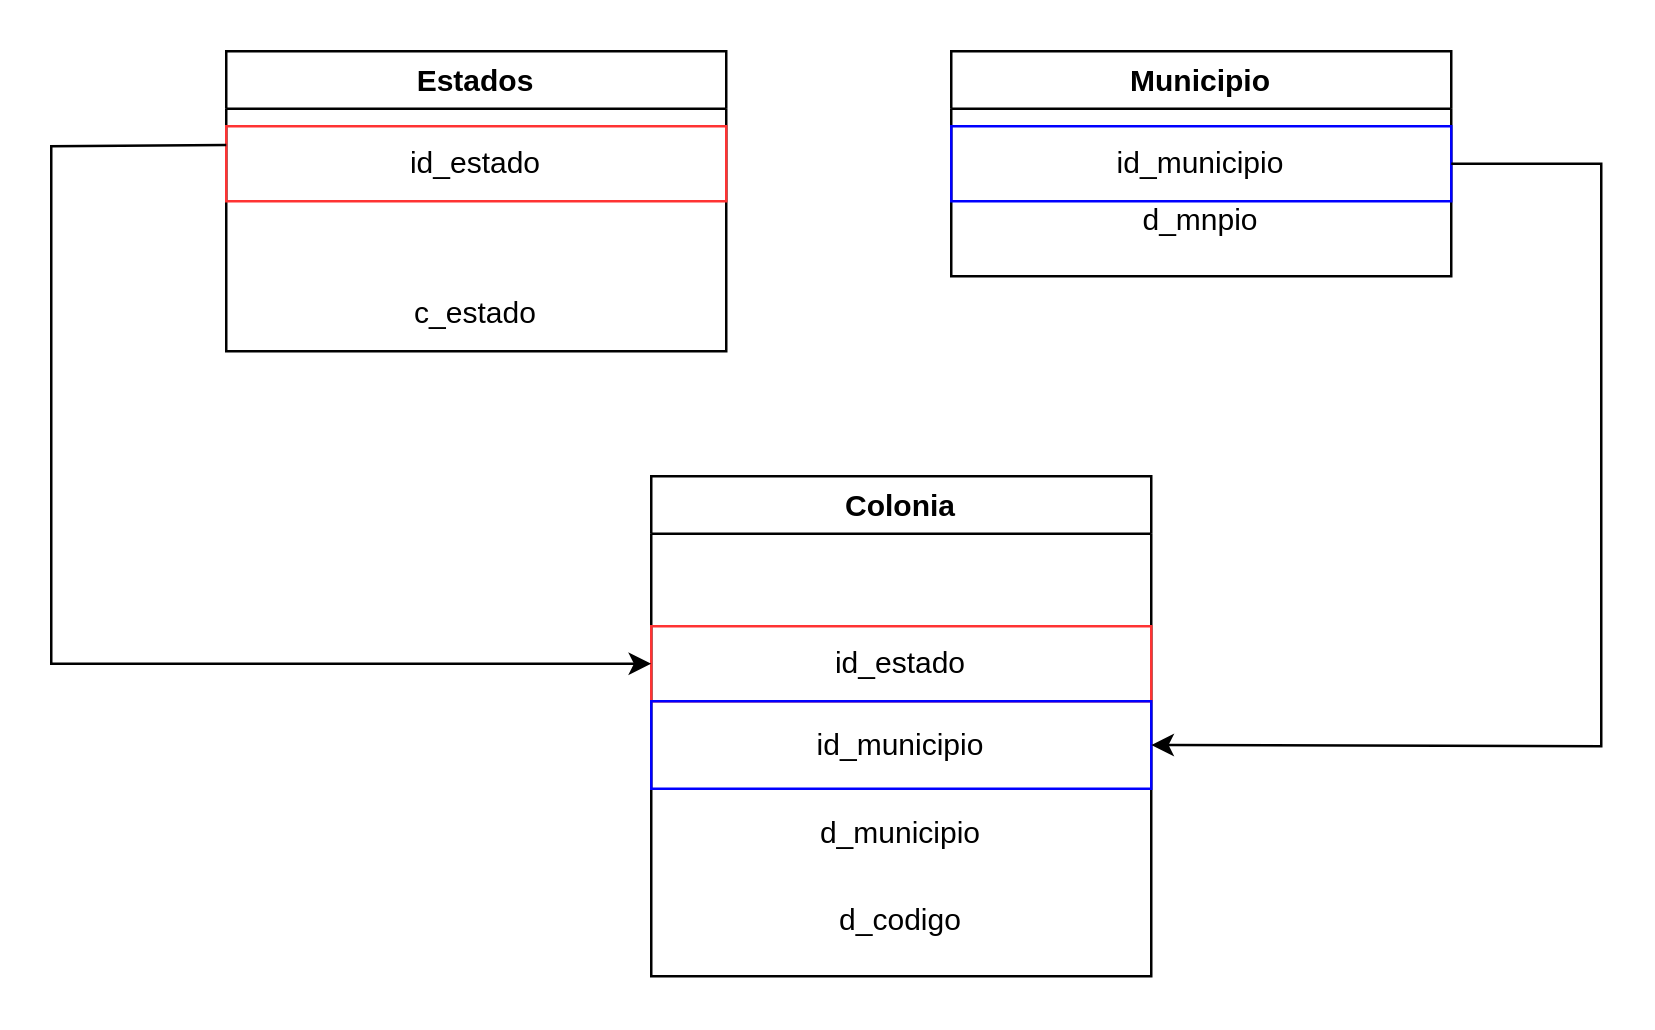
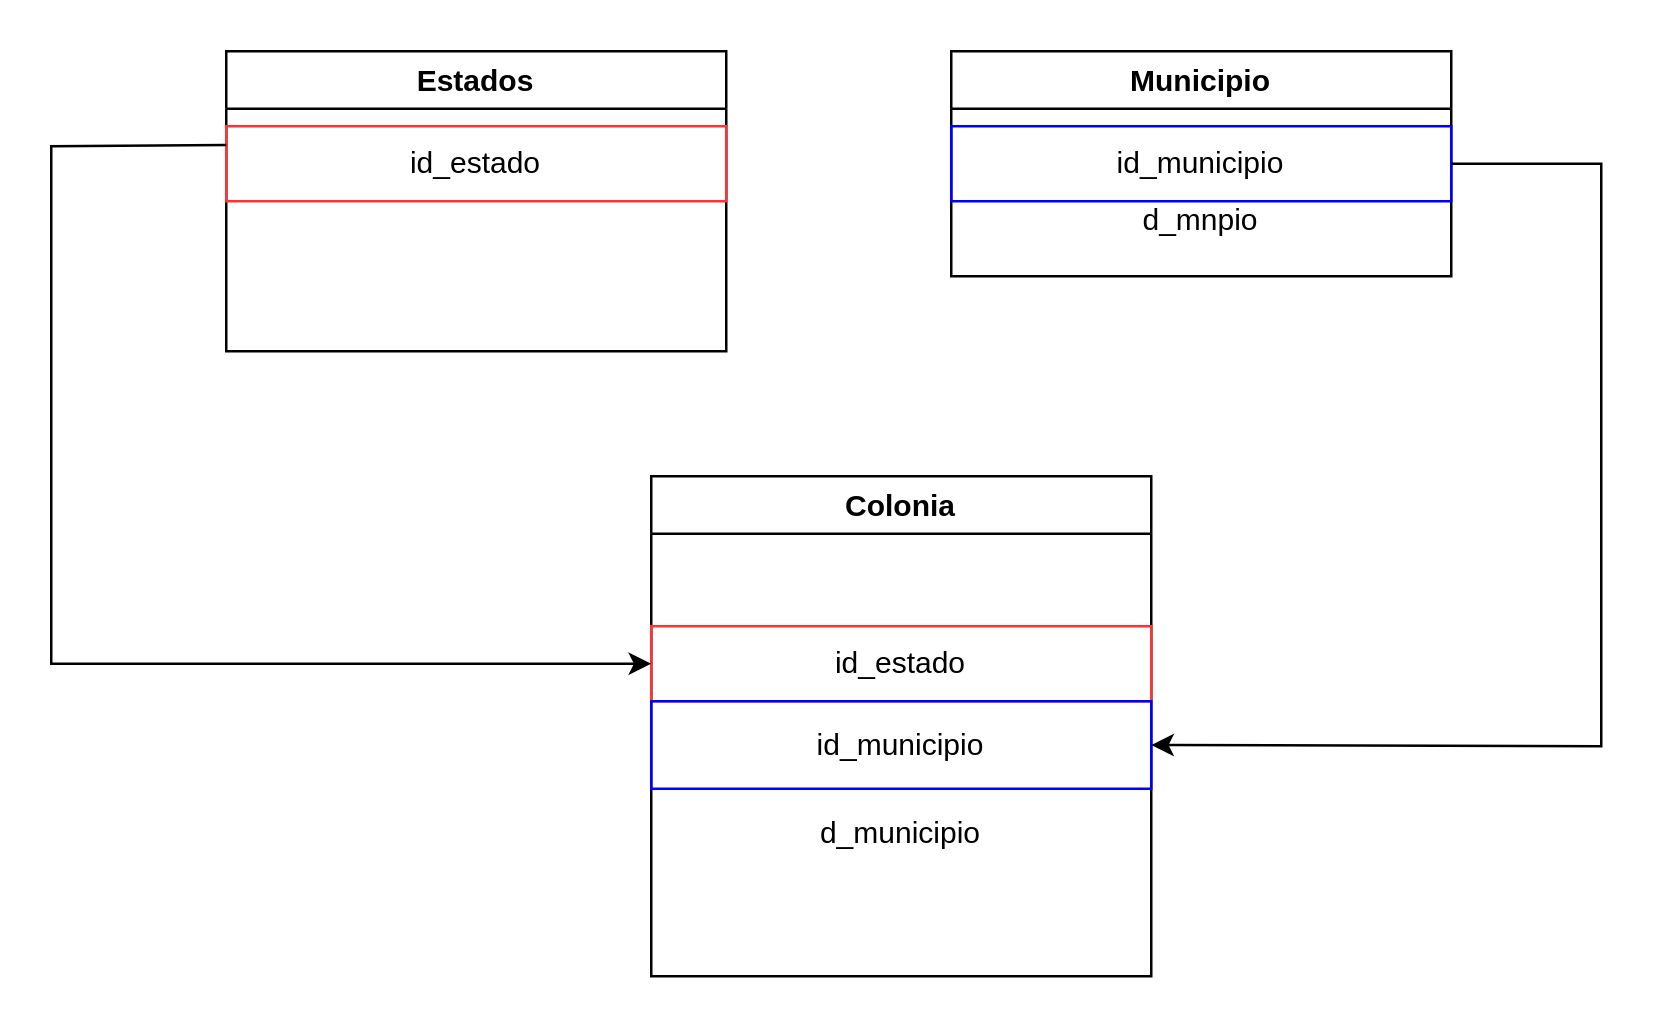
node "c_estado": removed
node "d_codigo": removed
